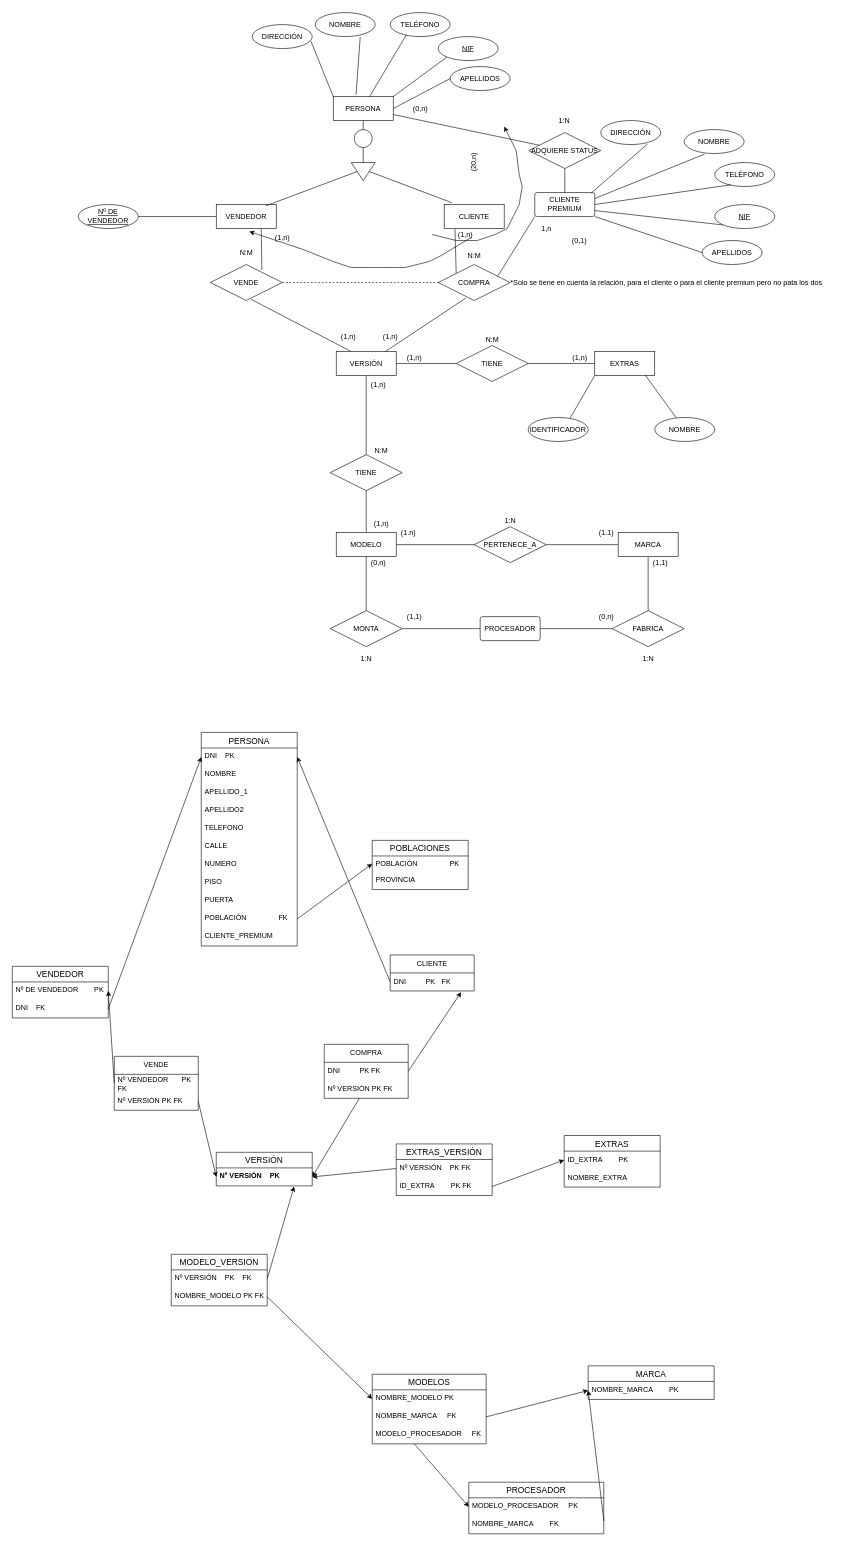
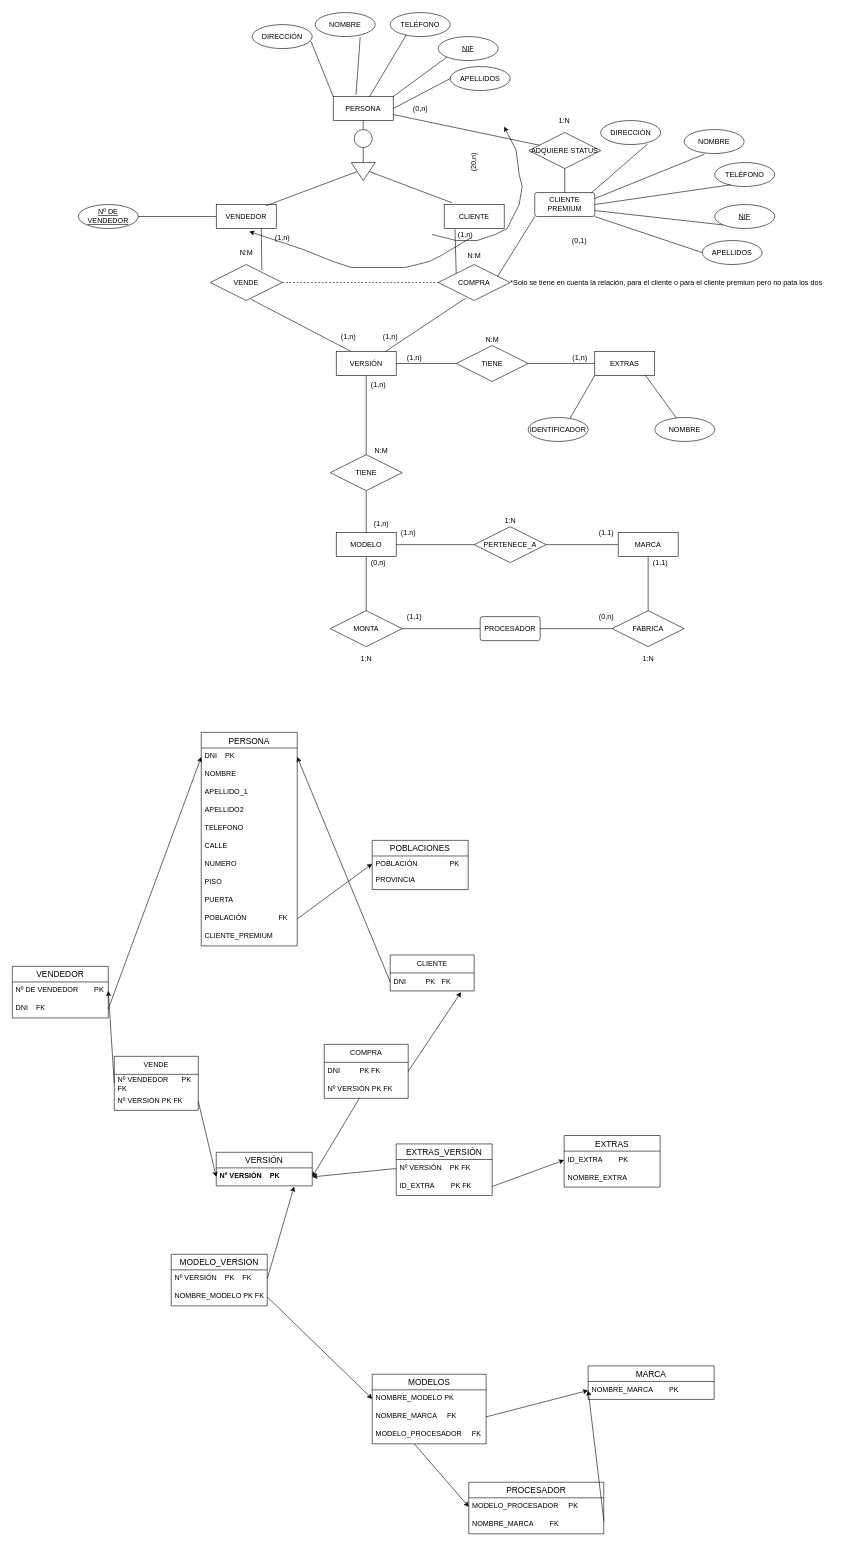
node "1,n": removed
